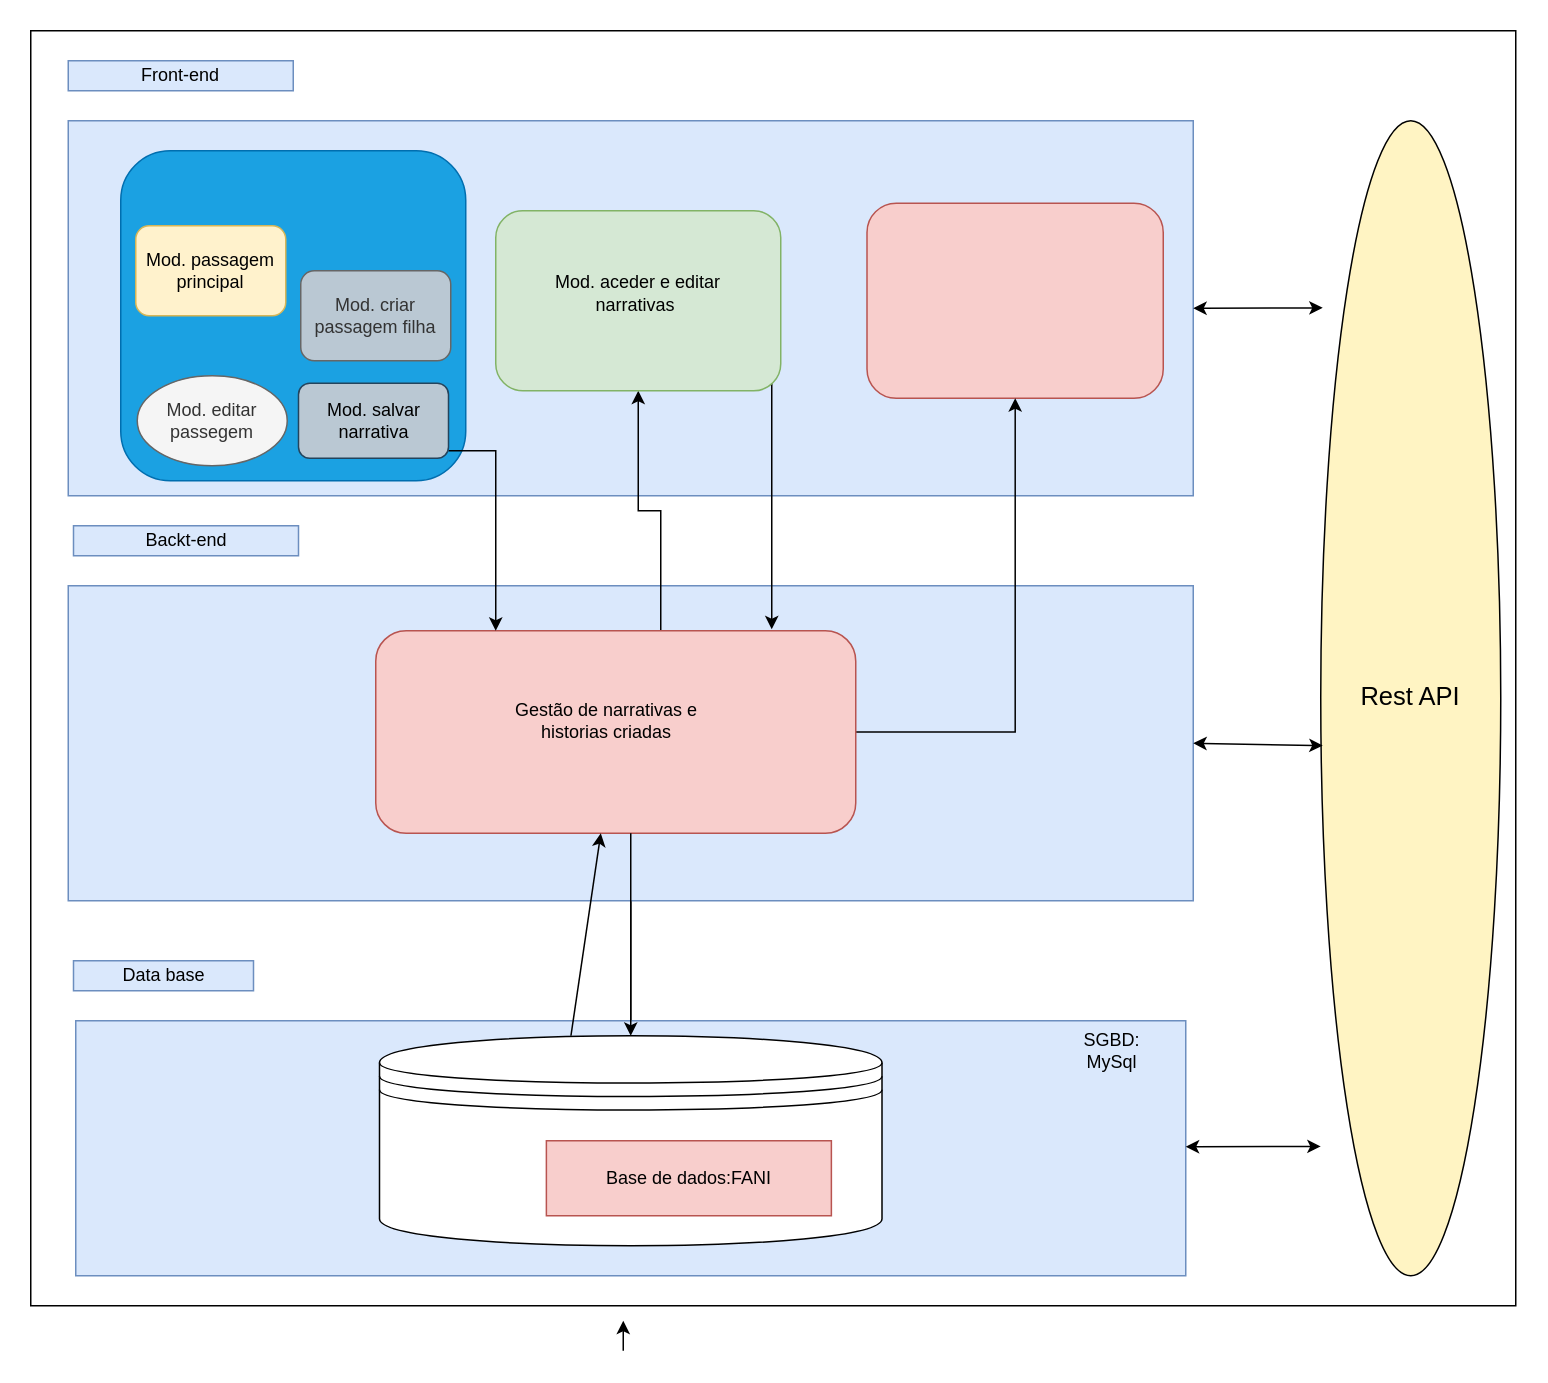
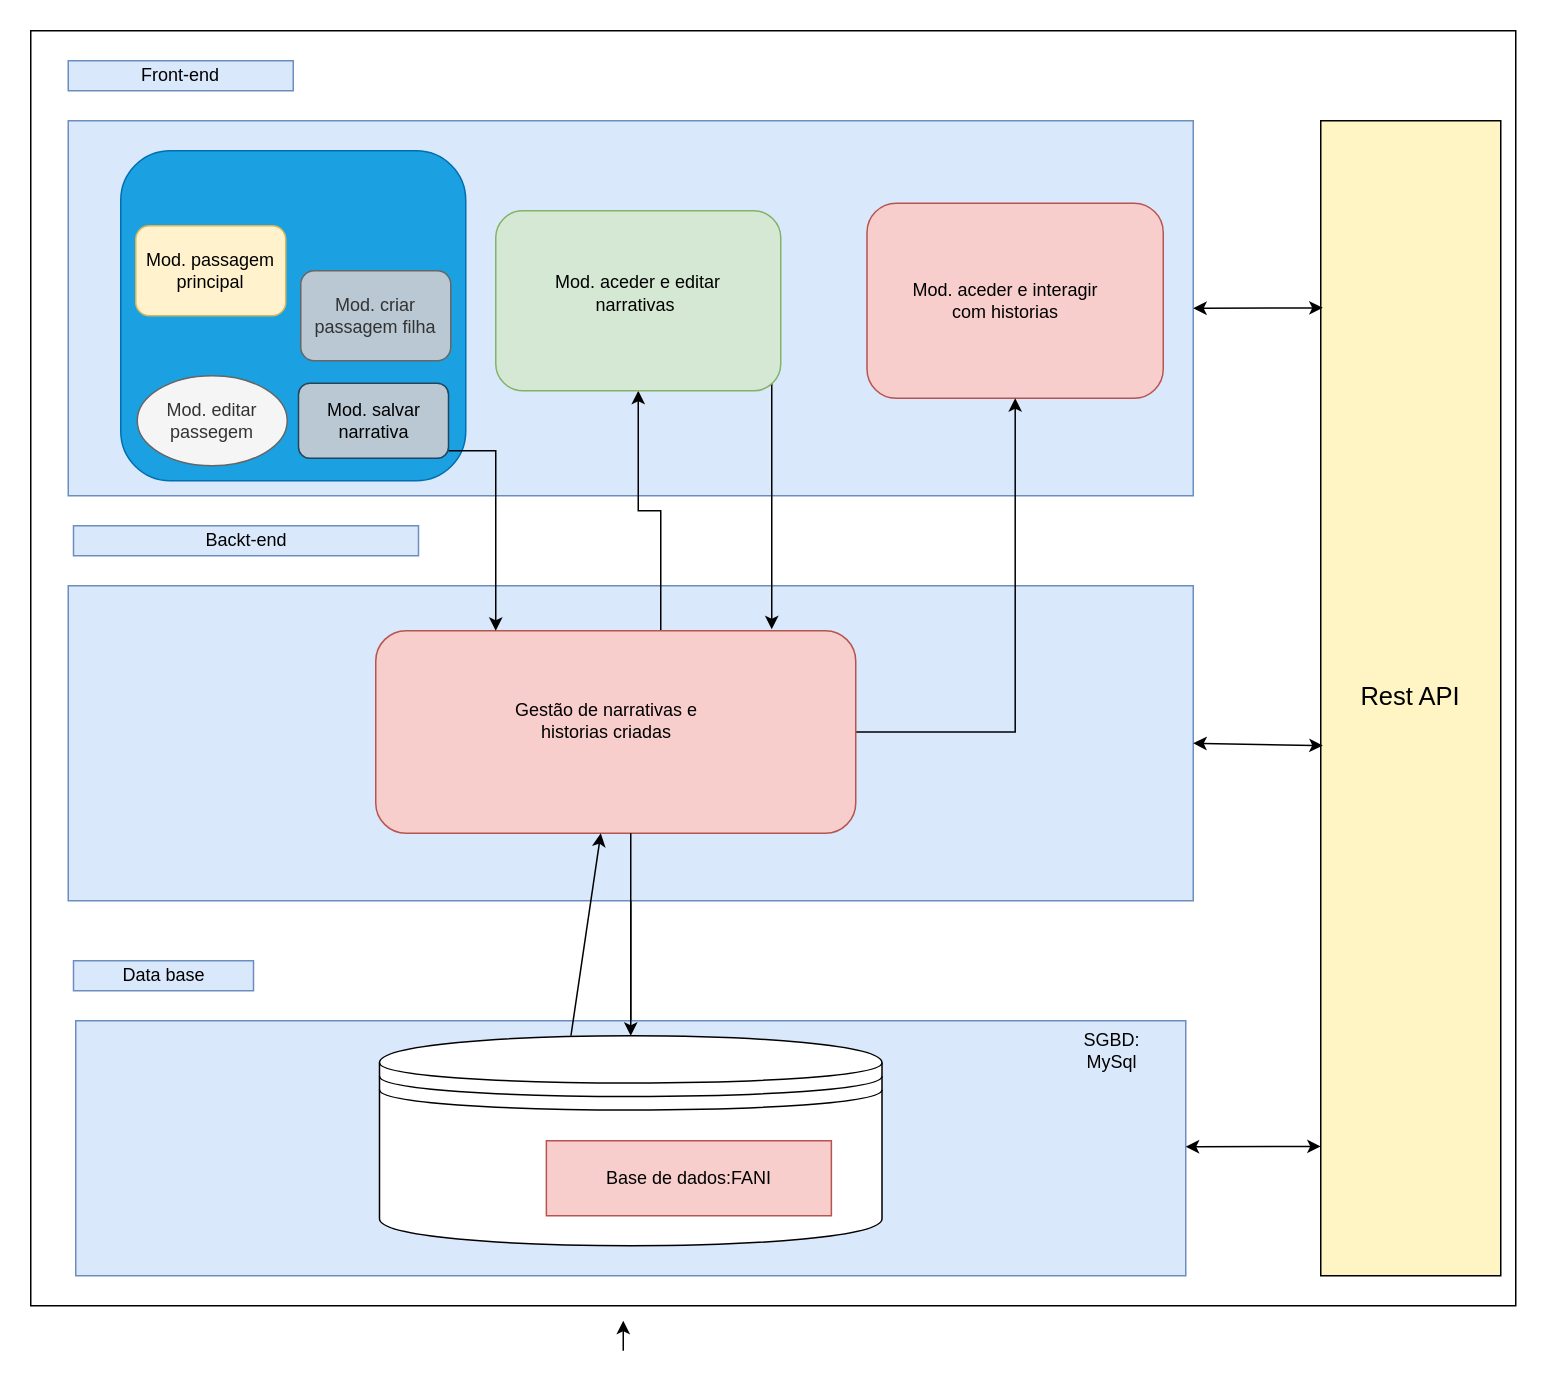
node "Mod. aceder e interagir com historias": added
node "Backt-end": size 225x30 -> 345x30
node "Rest API": shape ellipse -> rectangle
